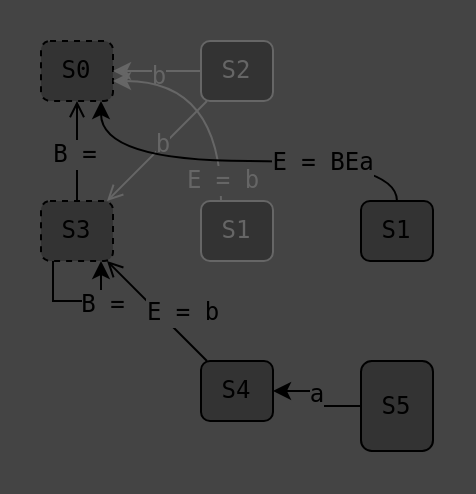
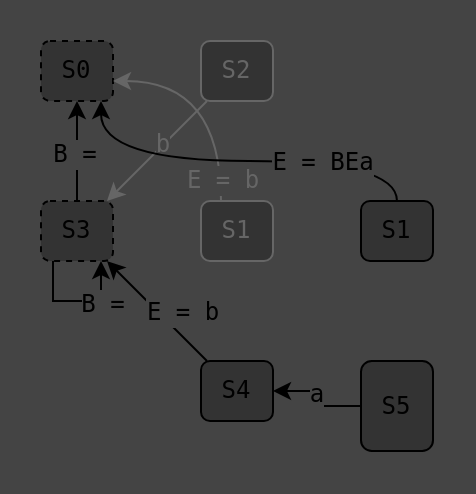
edge "S2" -> "S0": removed, label "b"
edge "S3" -> "S0": arrowhead open -> classic
edge "S2" -> "S3": arrowhead open -> classic
edge "S4" -> "S3": arrowhead open -> classic
